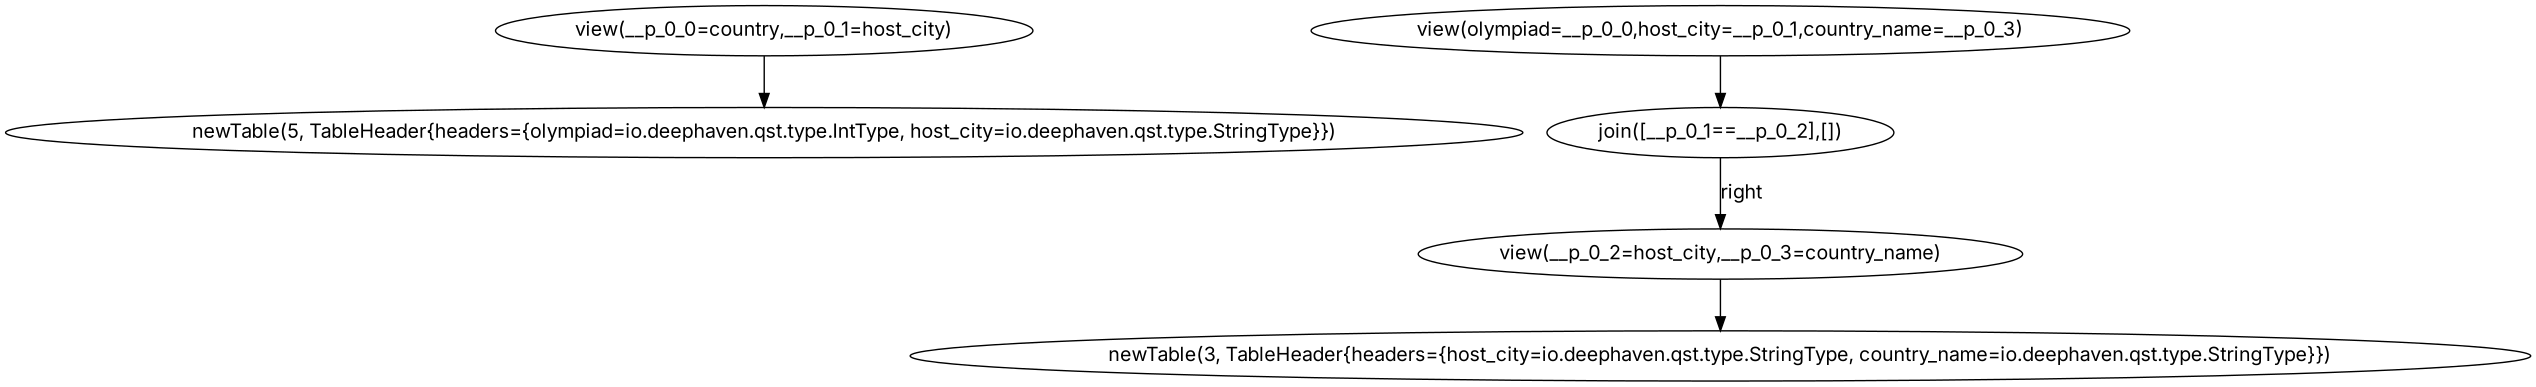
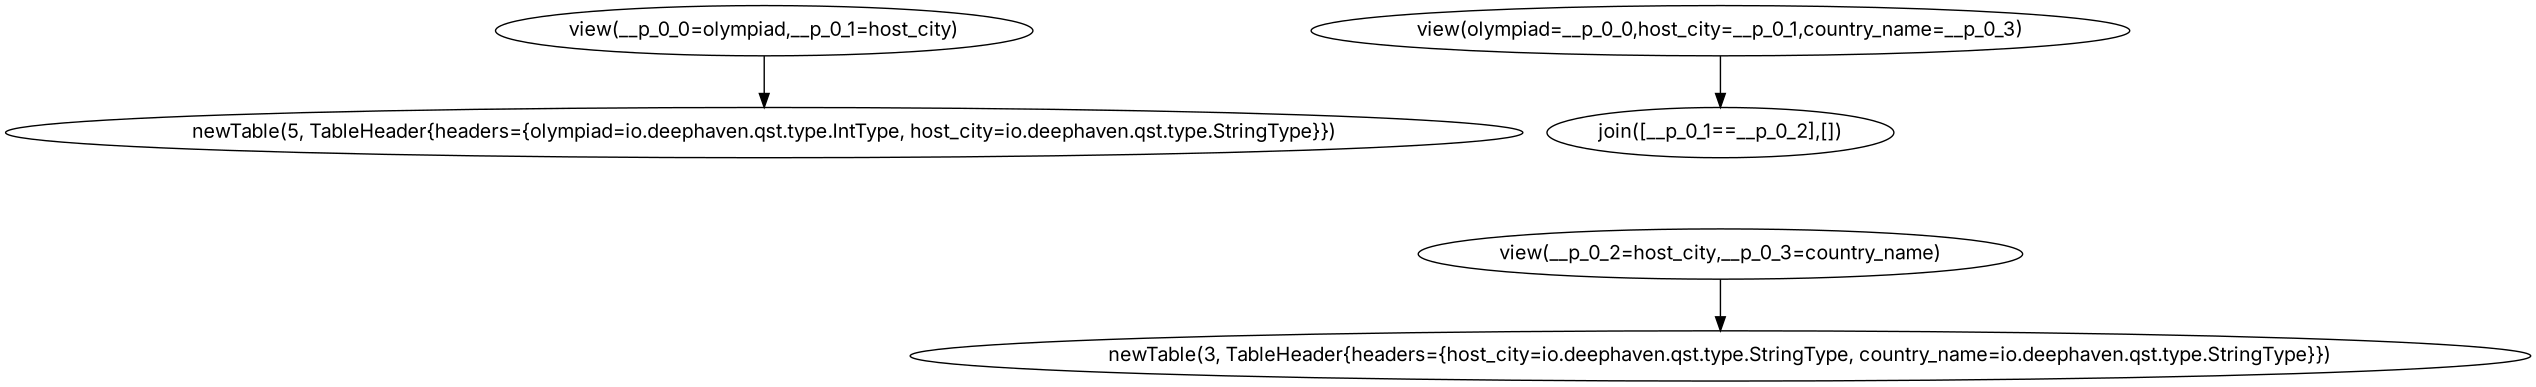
node "view(__p_0_0=country,__p_0_1=host_city)": label "view(__p_0_0=country,__p_0_1=host_city)" -> "view(__p_0_0=olympiad,__p_0_1=host_city)"
edge "join([__p_0_1==__p_0_2],[])" -> "view(__p_0_2=host_city,__p_0_3=country_name)": removed, label "right"
